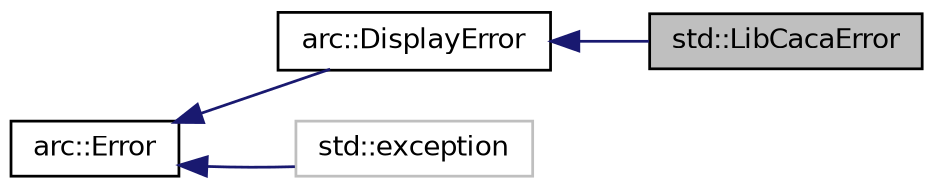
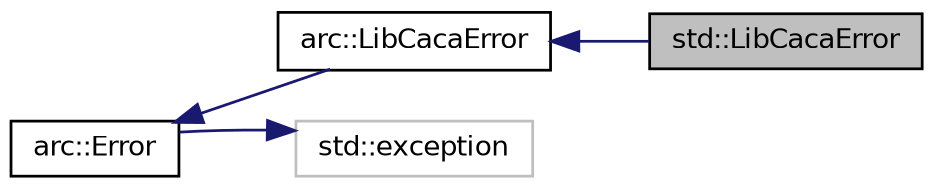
node "arc::DisplayError": label "arc::DisplayError" -> "arc::LibCacaError"
edge "std::exception" -> "arc::Error": reversed
